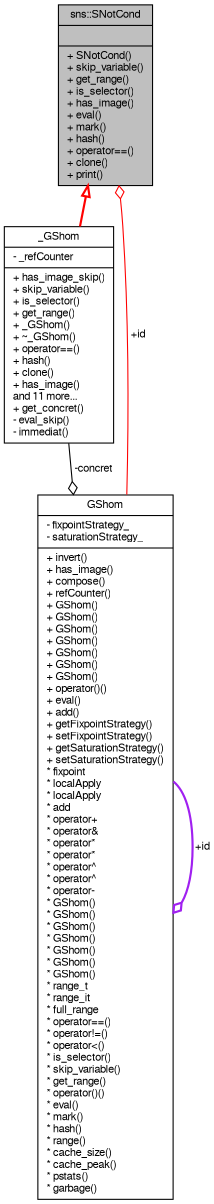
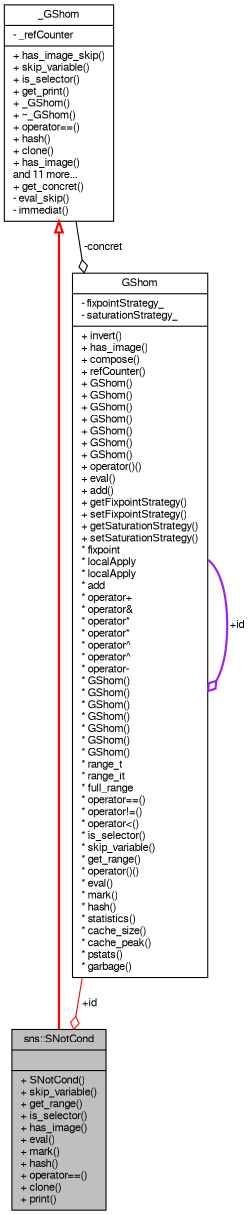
edge "_GShom" -> "sns::SNotCond": reversed
node "_GShom": text "+ get_range()" -> "+ get_print()"
node "GShom": text "* range()" -> "* statistics()"
